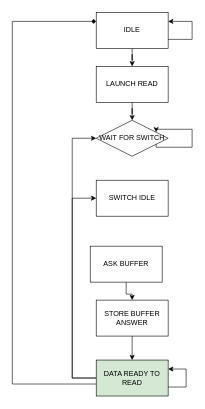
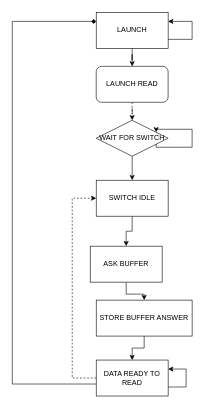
node "IDLE": label "IDLE" -> "LAUNCH"
node "LAUNCH READ": shape rectangle -> rounded rectangle
edge "LAUNCH READ" -> "WAIT FOR SWITCH": style solid -> dashed
edge "DATA READY TO READ" -> "WAIT FOR SWITCH": removed
edge "WAIT FOR SWITCH" -> "SWITCH IDLE": added
edge "DATA READY TO READ" -> "SWITCH IDLE": style solid -> dashed
edge "SWITCH IDLE" -> "ASK BUFFER": added
node "STORE BUFFER ANSWER": size 72x36 -> 96x36
node "DATA READY TO READ": fillcolor #d5e8d4 -> #ffffff
